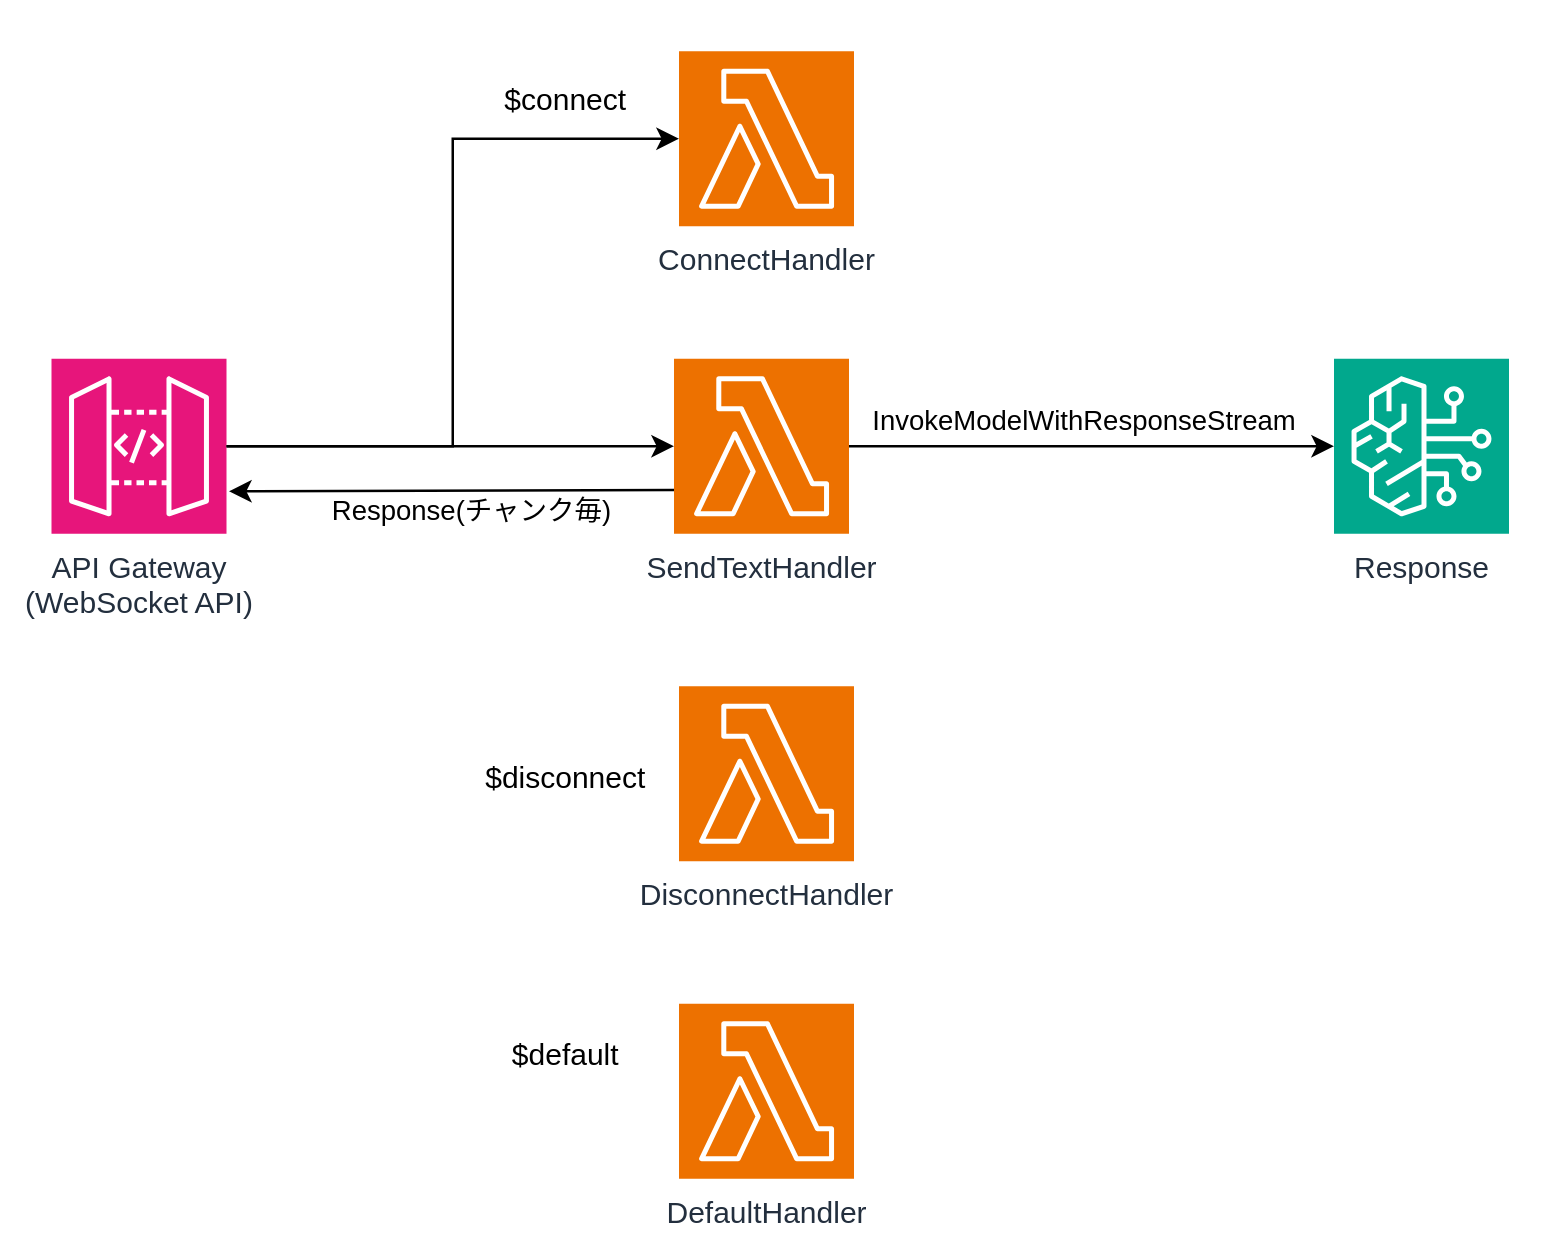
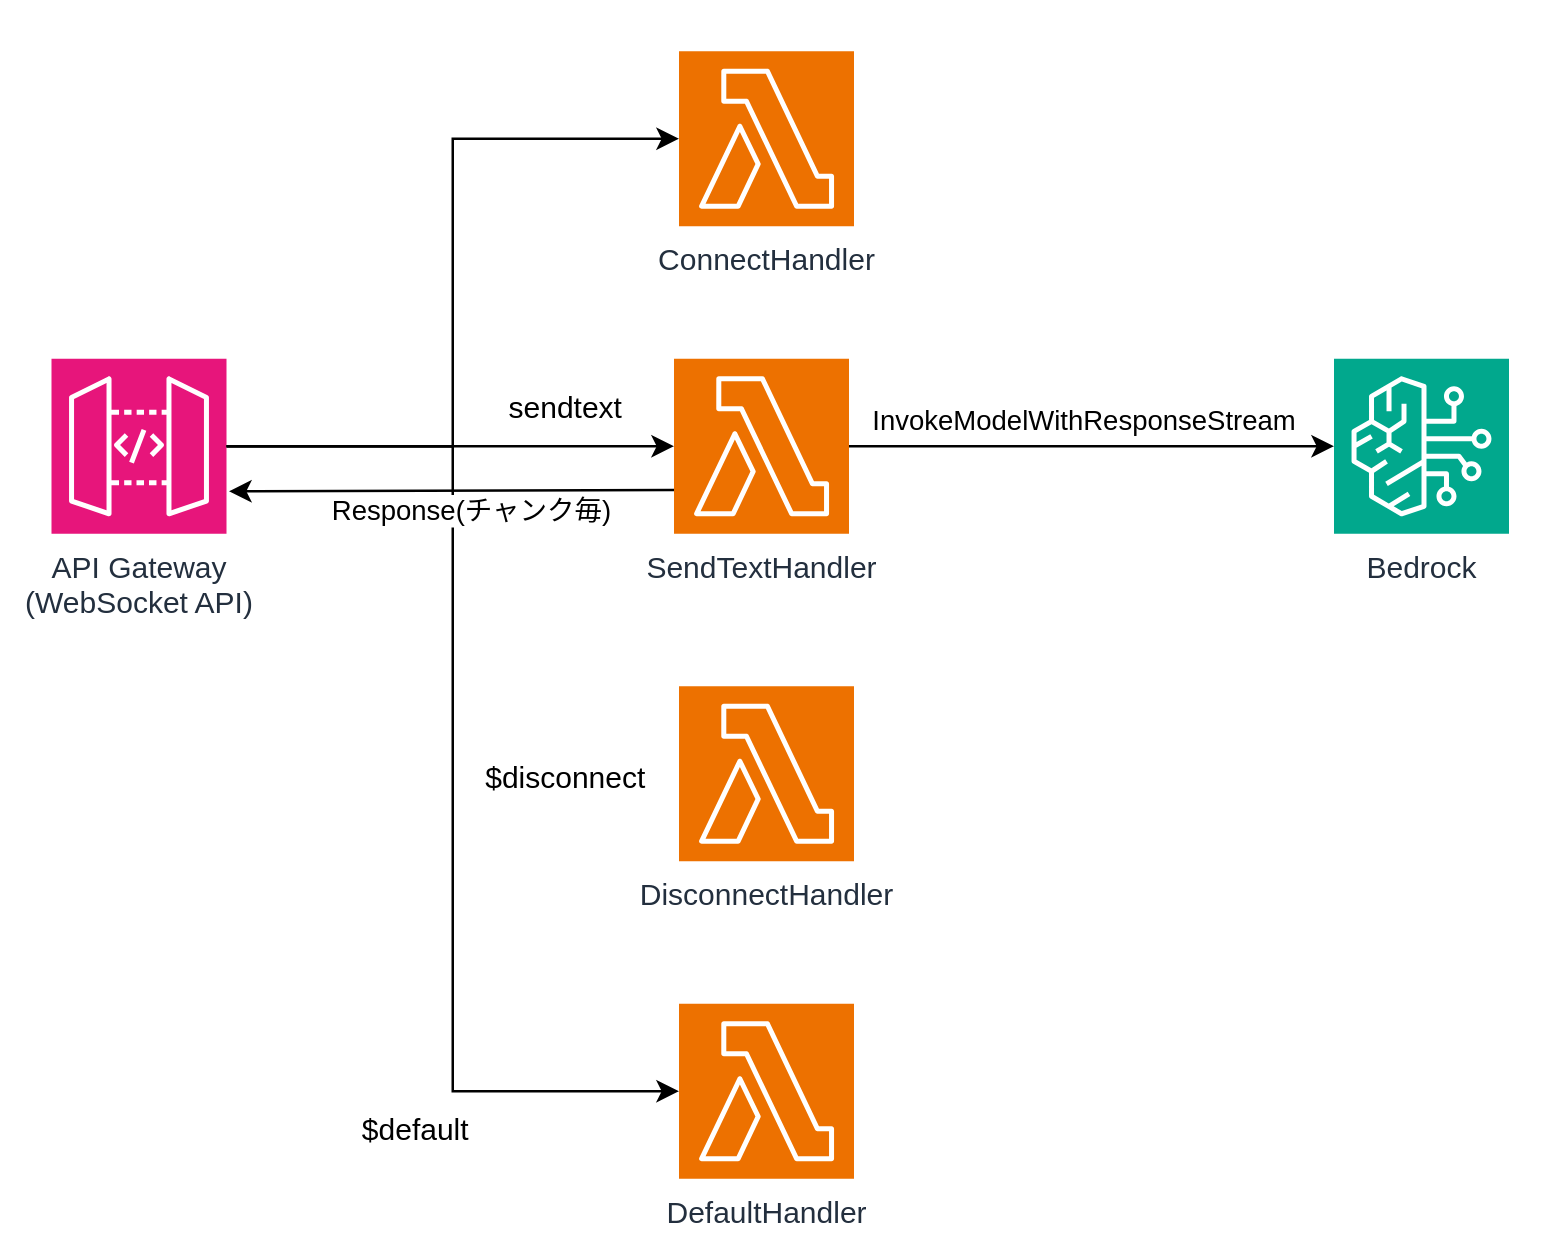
node "$connect": removed
node "sendtext": added
node "Response": label "Response" -> "Bedrock"
edge "API Gateway (WebSocket API)" -> "DefaultHandler": added
node "$default": moved (566, 1056) -> (416, 1131)
